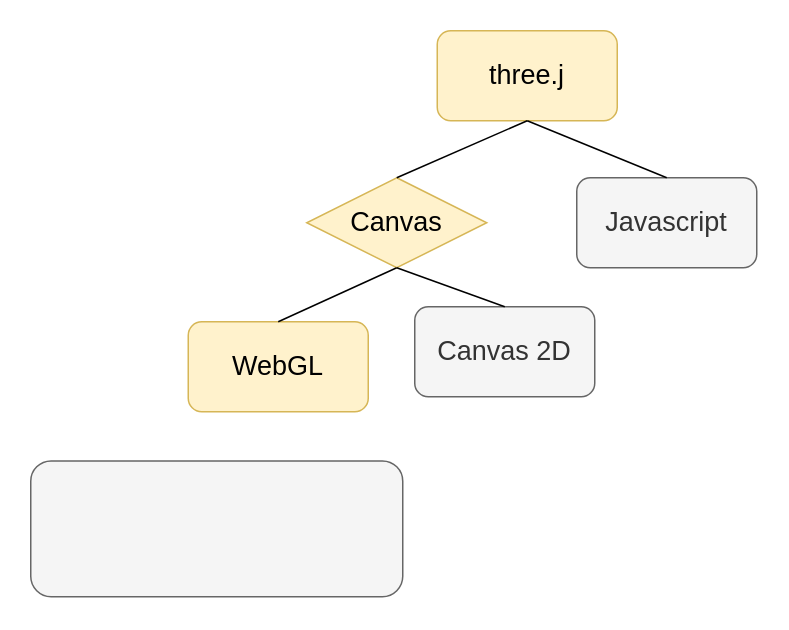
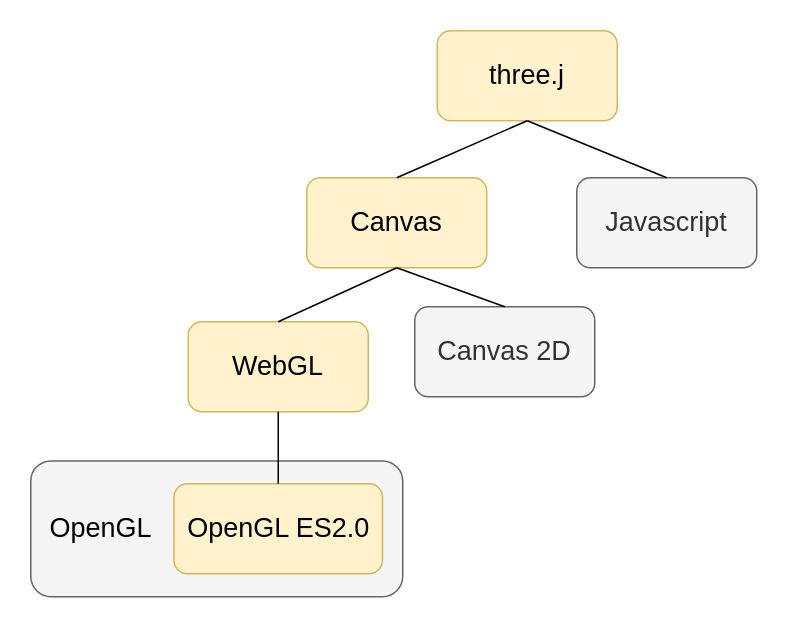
node "Canvas": shape diamond -> rounded rectangle
edge "WebGL" -- "OpenGL ES2.0": added
node "OpenGL": added
node "OpenGL ES2.0": added
